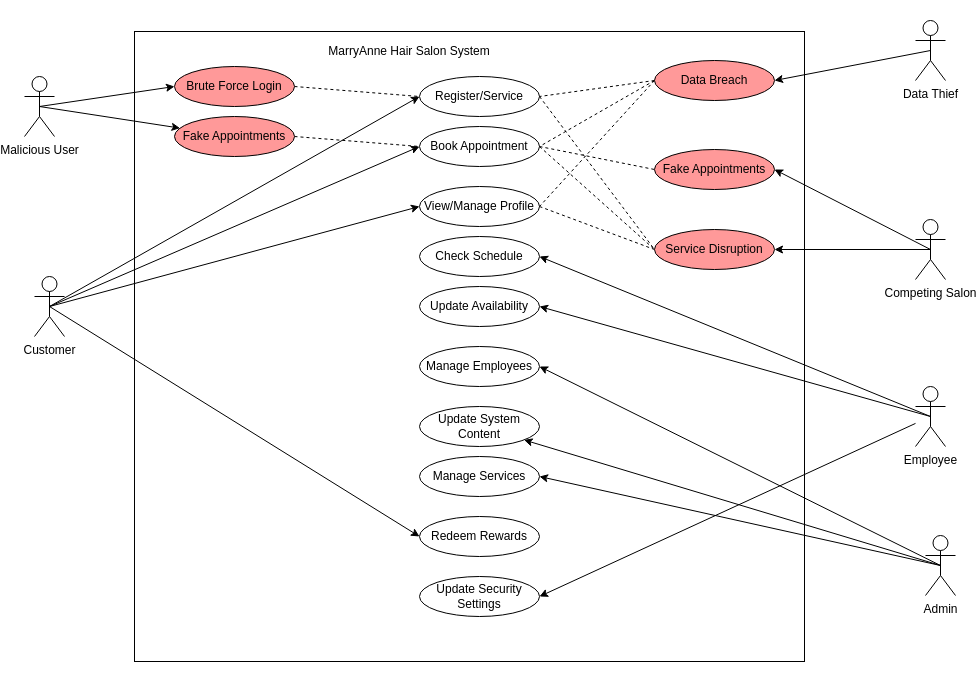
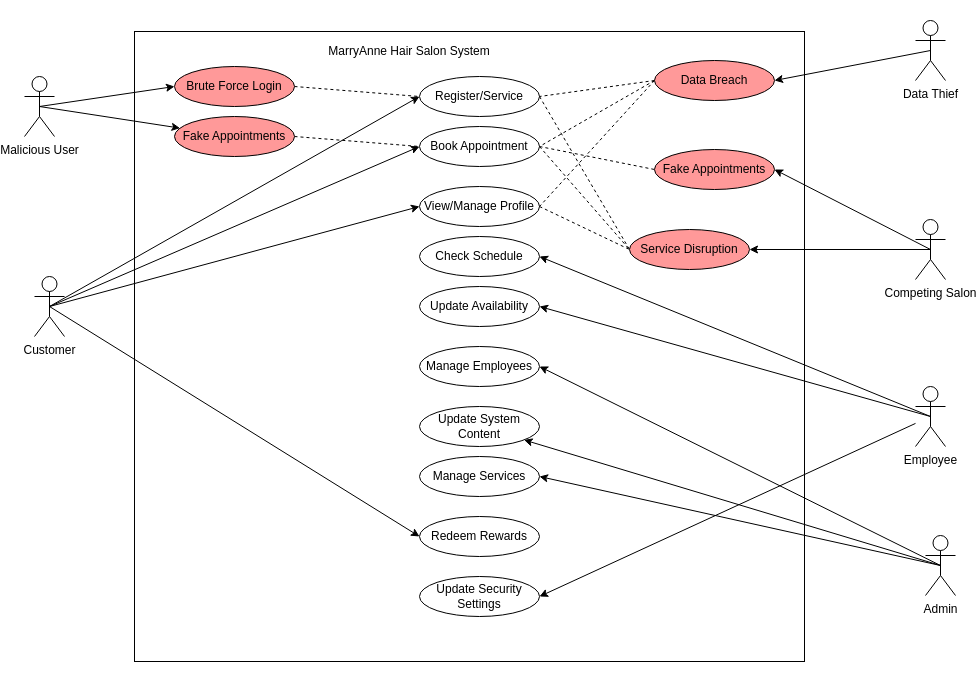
node "Service Disruption": moved (715, 250) -> (690, 250)
